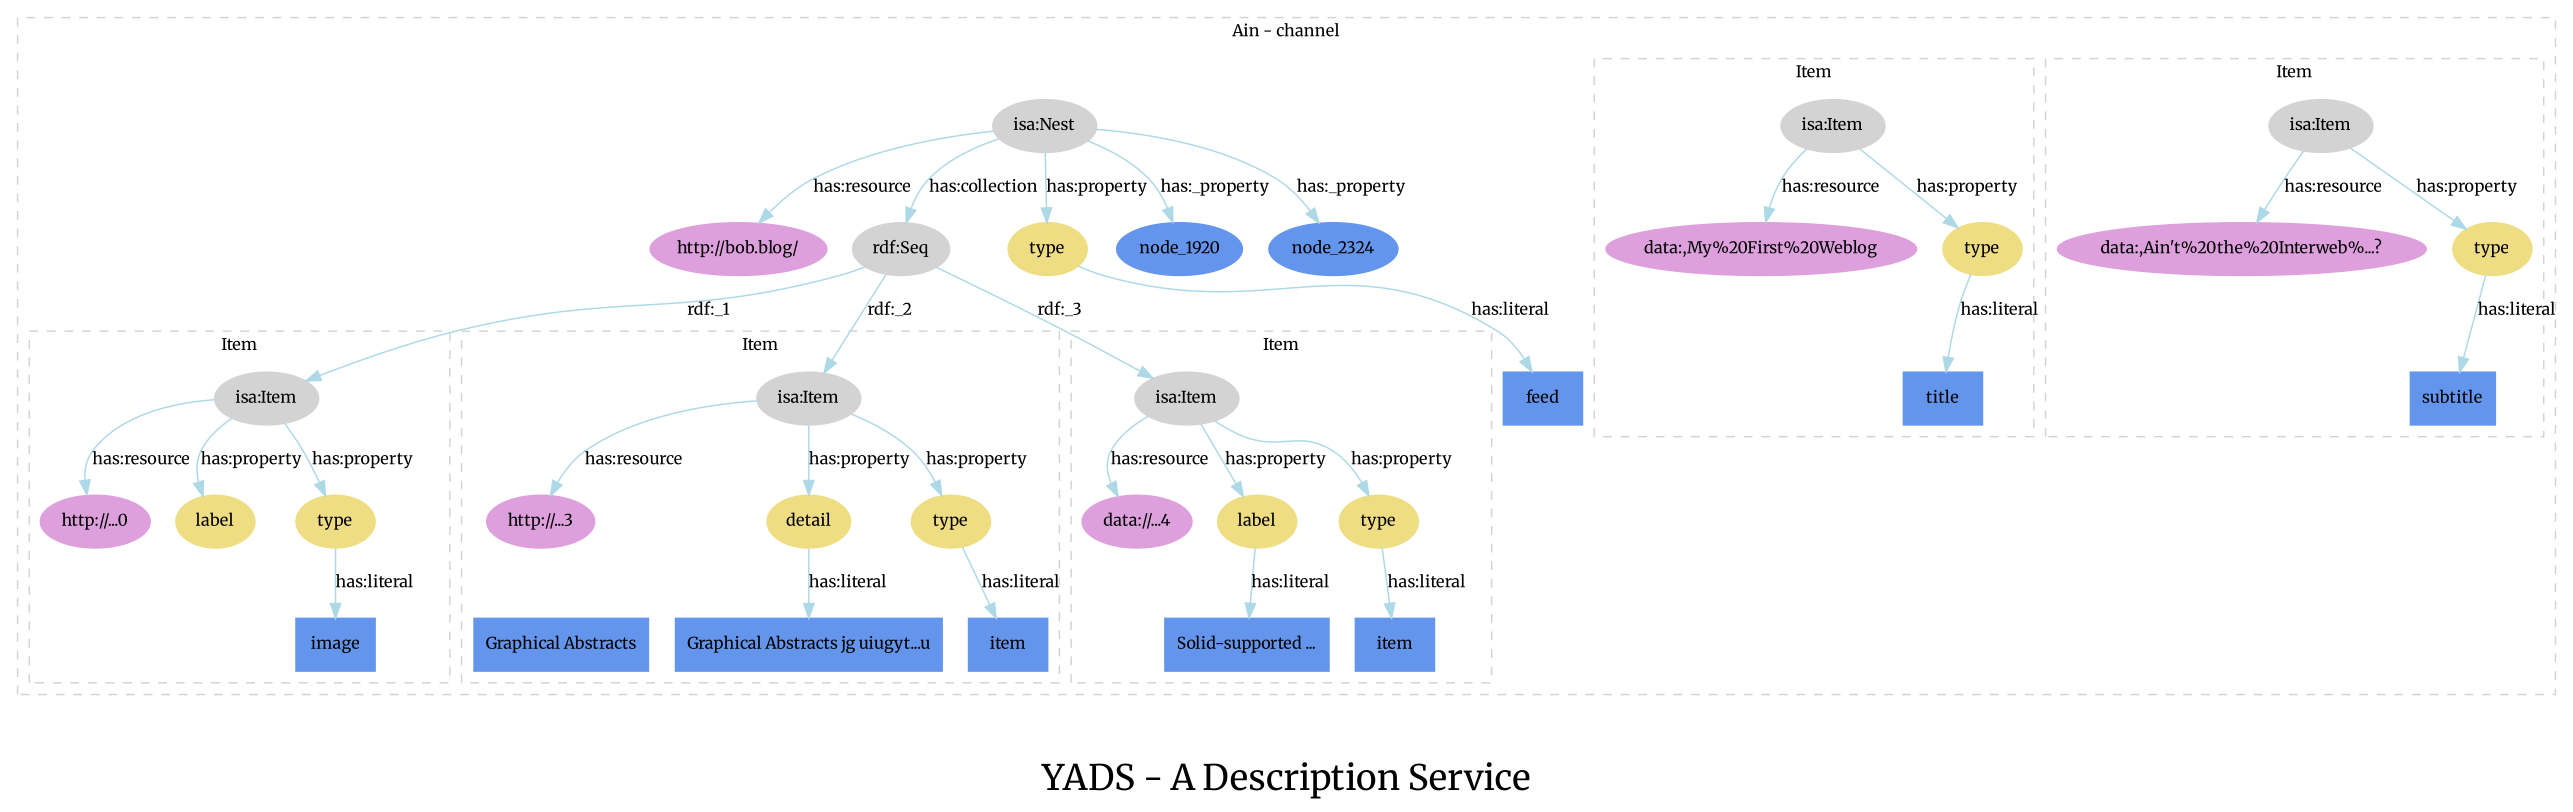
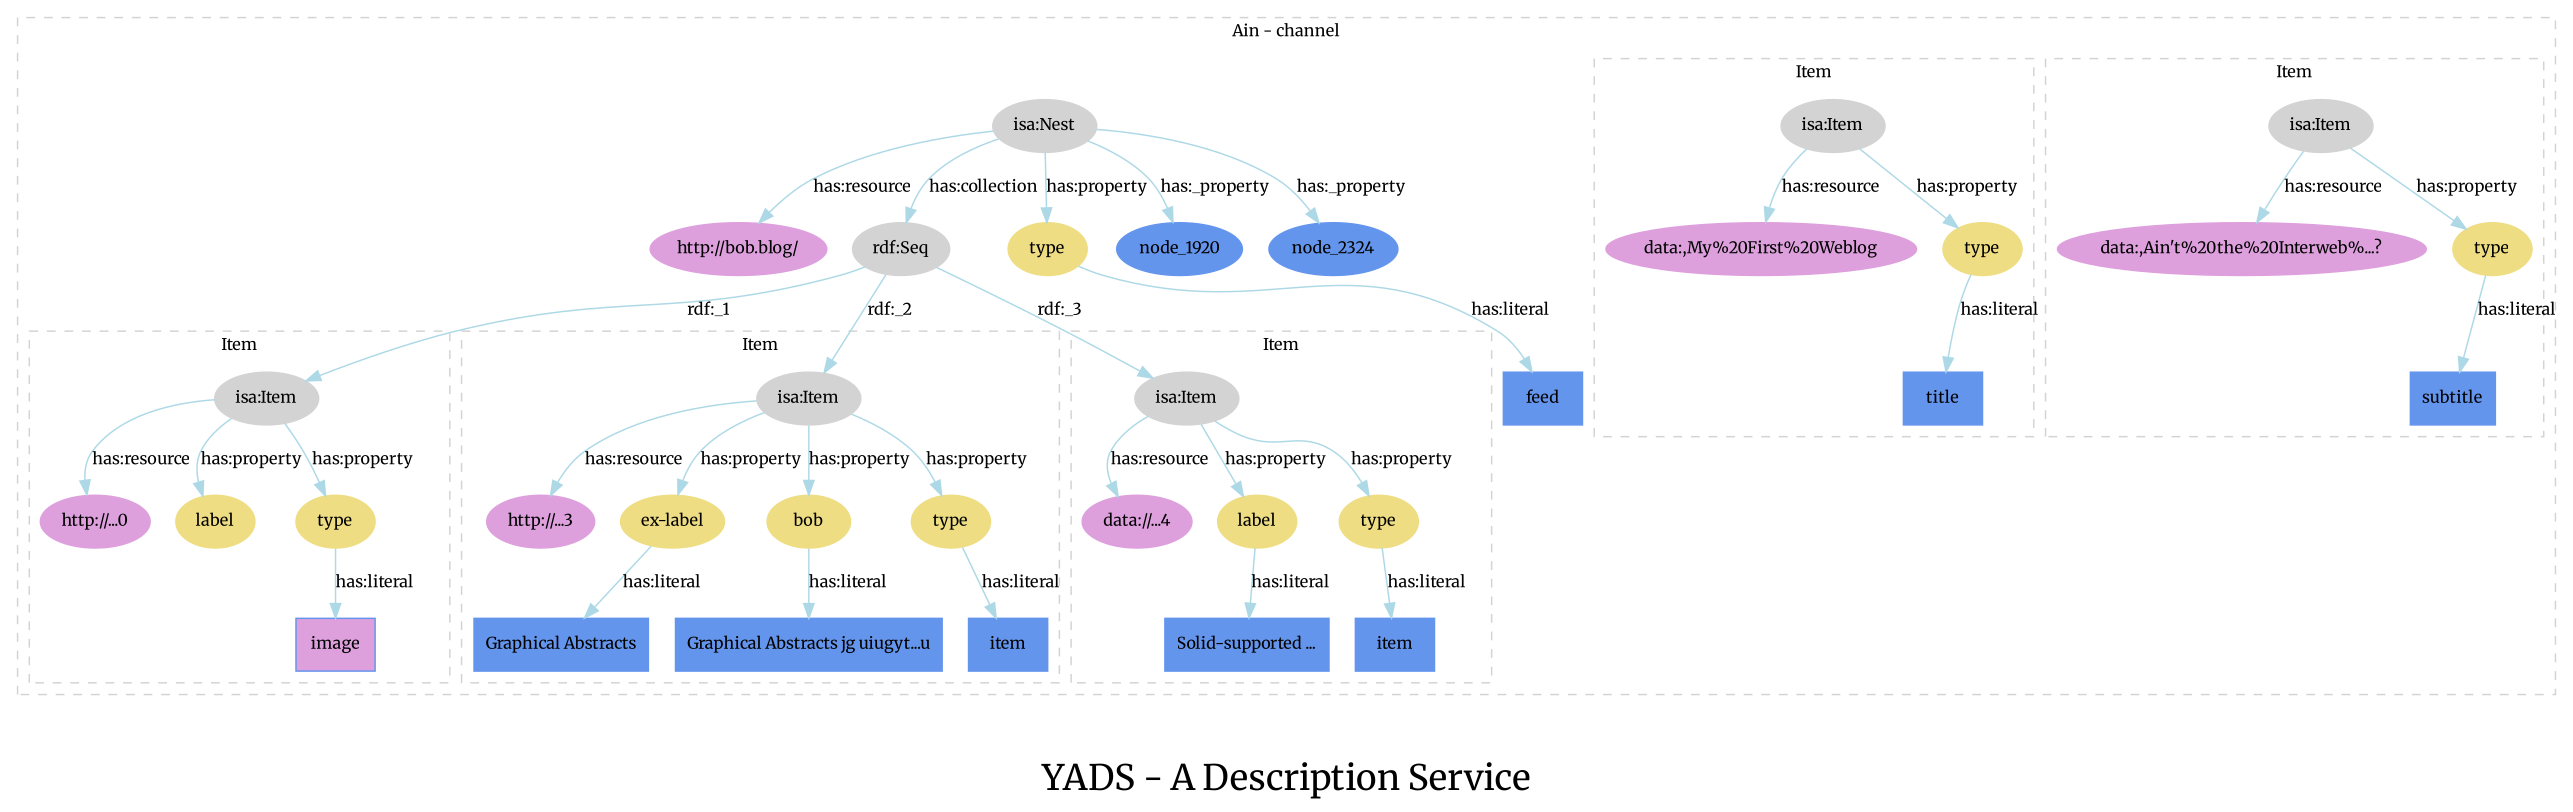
node "ex-label": added
node "detail": label "detail" -> "bob"
node "image": fillcolor cornflowerblue -> plum
